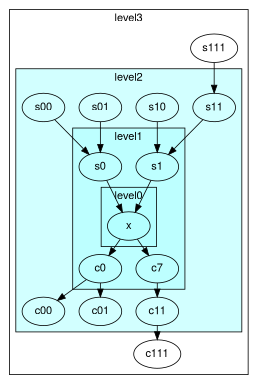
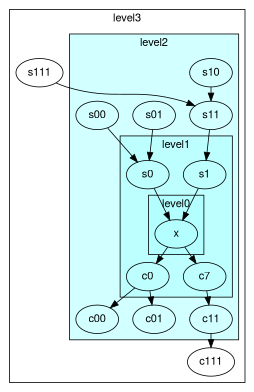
edge "s10" -> "s1": now "s10" -> "s11"
